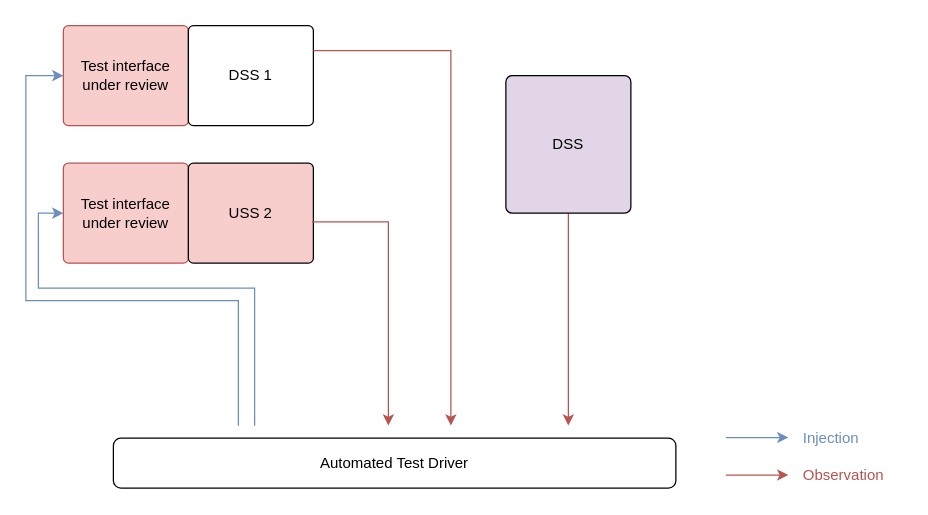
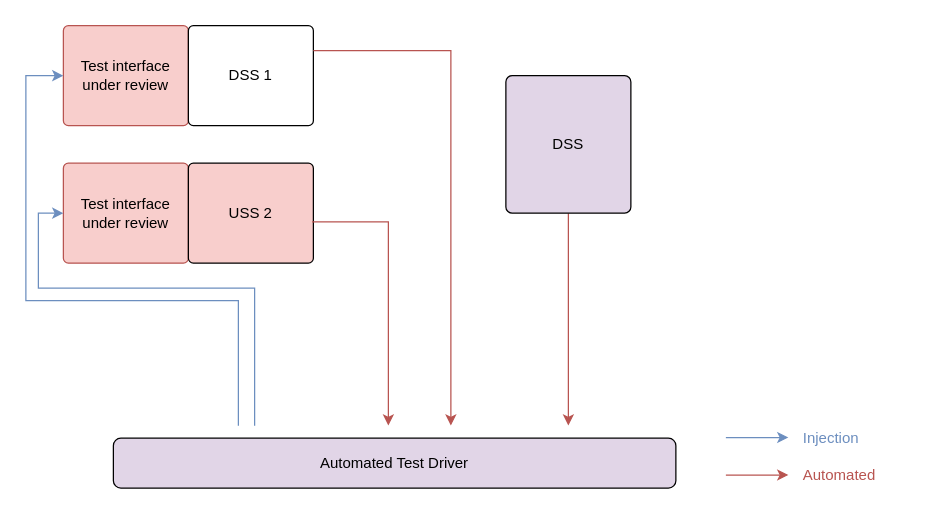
node "Automated Test Driver": fillcolor #ffffff -> #e1d5e7
node "Observation": label "Observation" -> "Automated"
